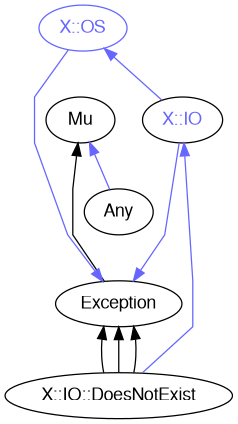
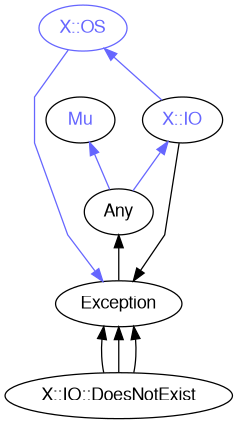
node "Mu": fontcolor #000000 -> #6666ff
edge "X::IO" -> "Exception": color #6666ff -> #000000
edge "Exception" -> "Mu": now "Exception" -> "Any"
edge "X::IO::DoesNotExist" -> "X::IO": now "Any" -> "X::IO"
